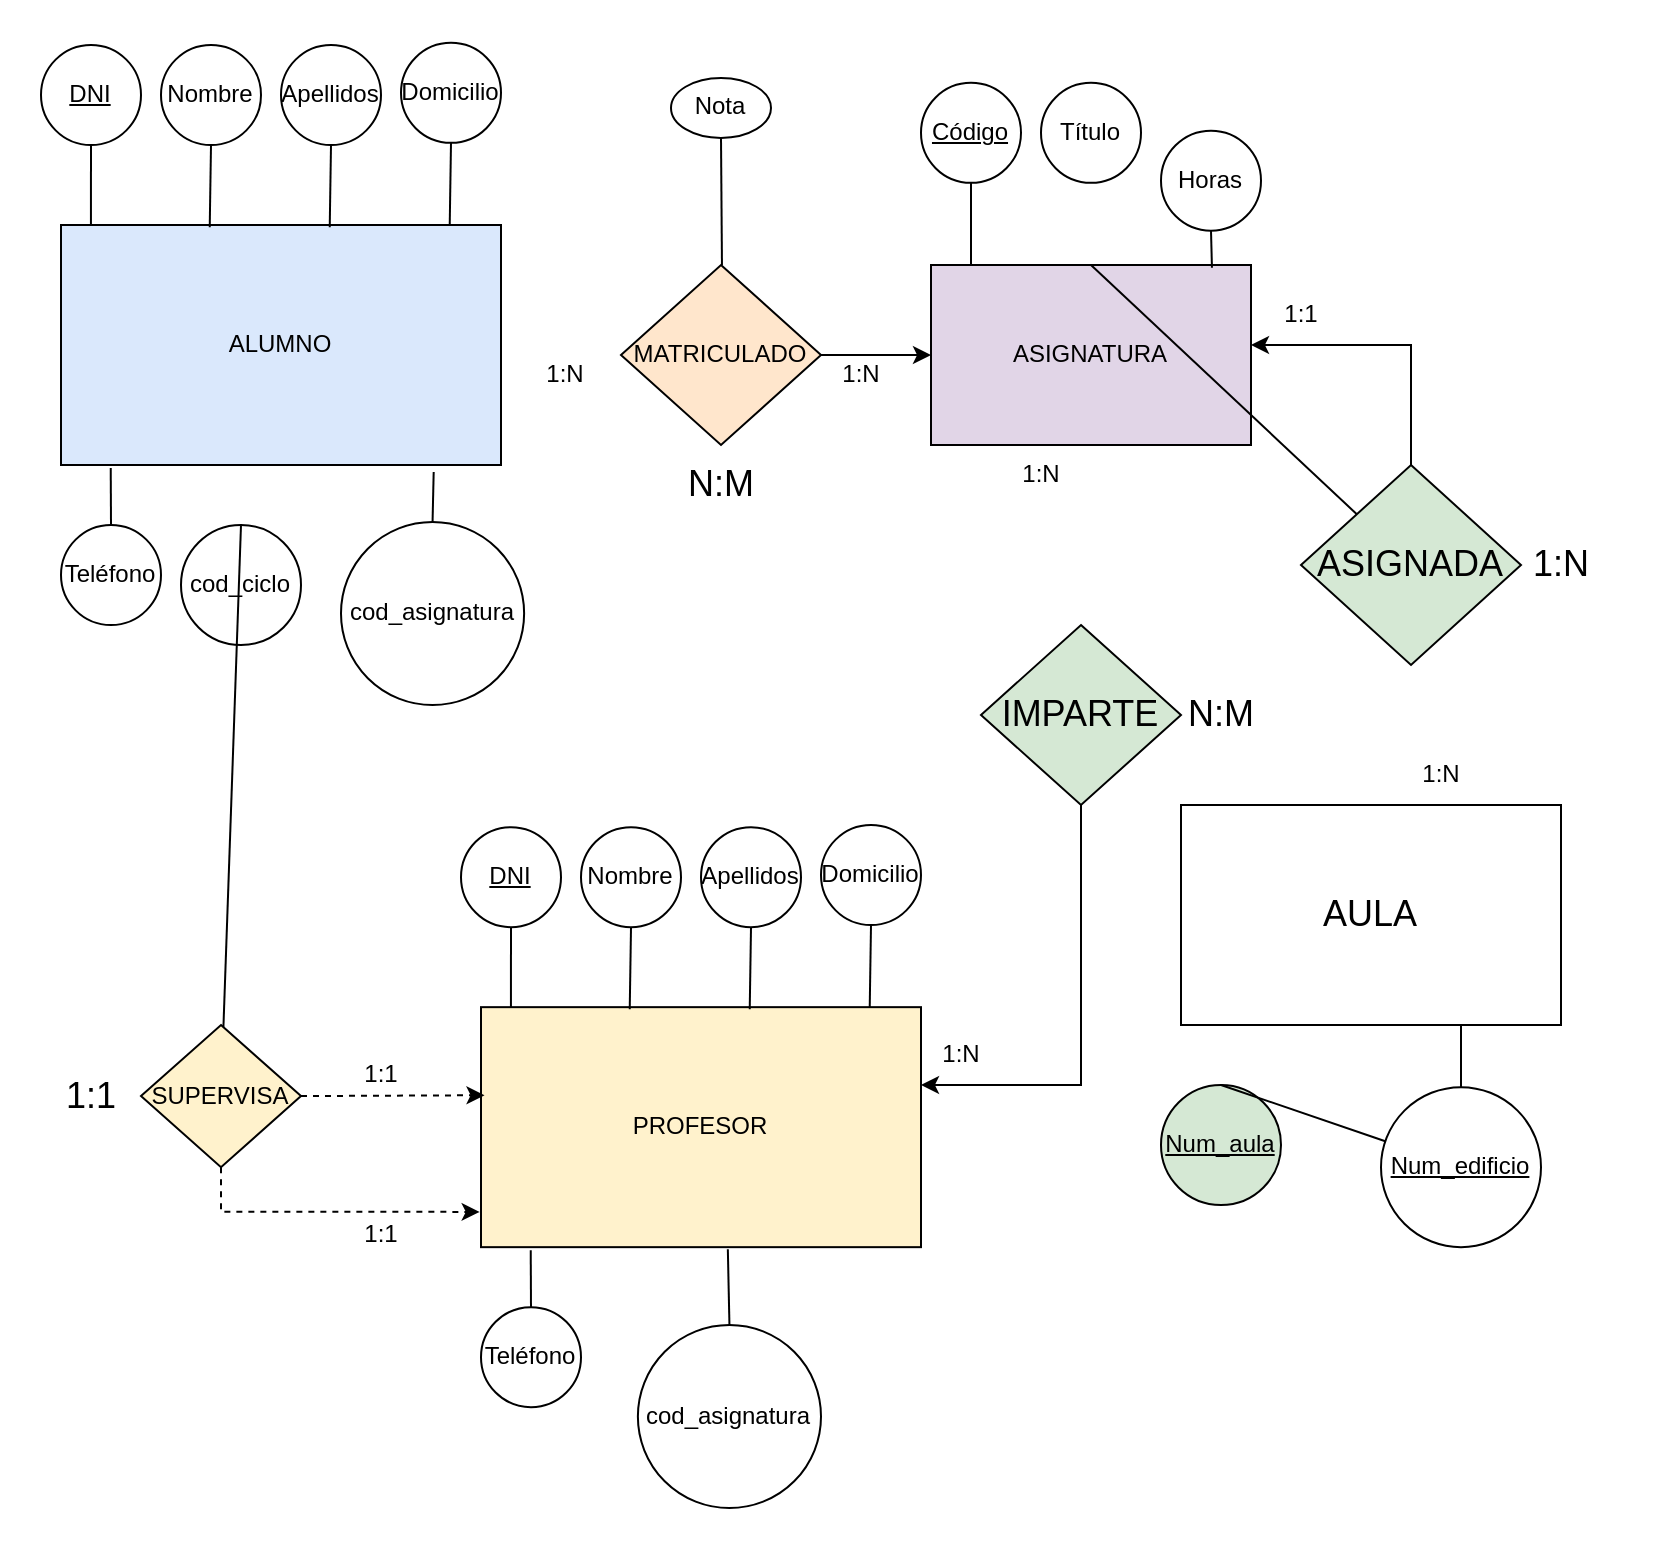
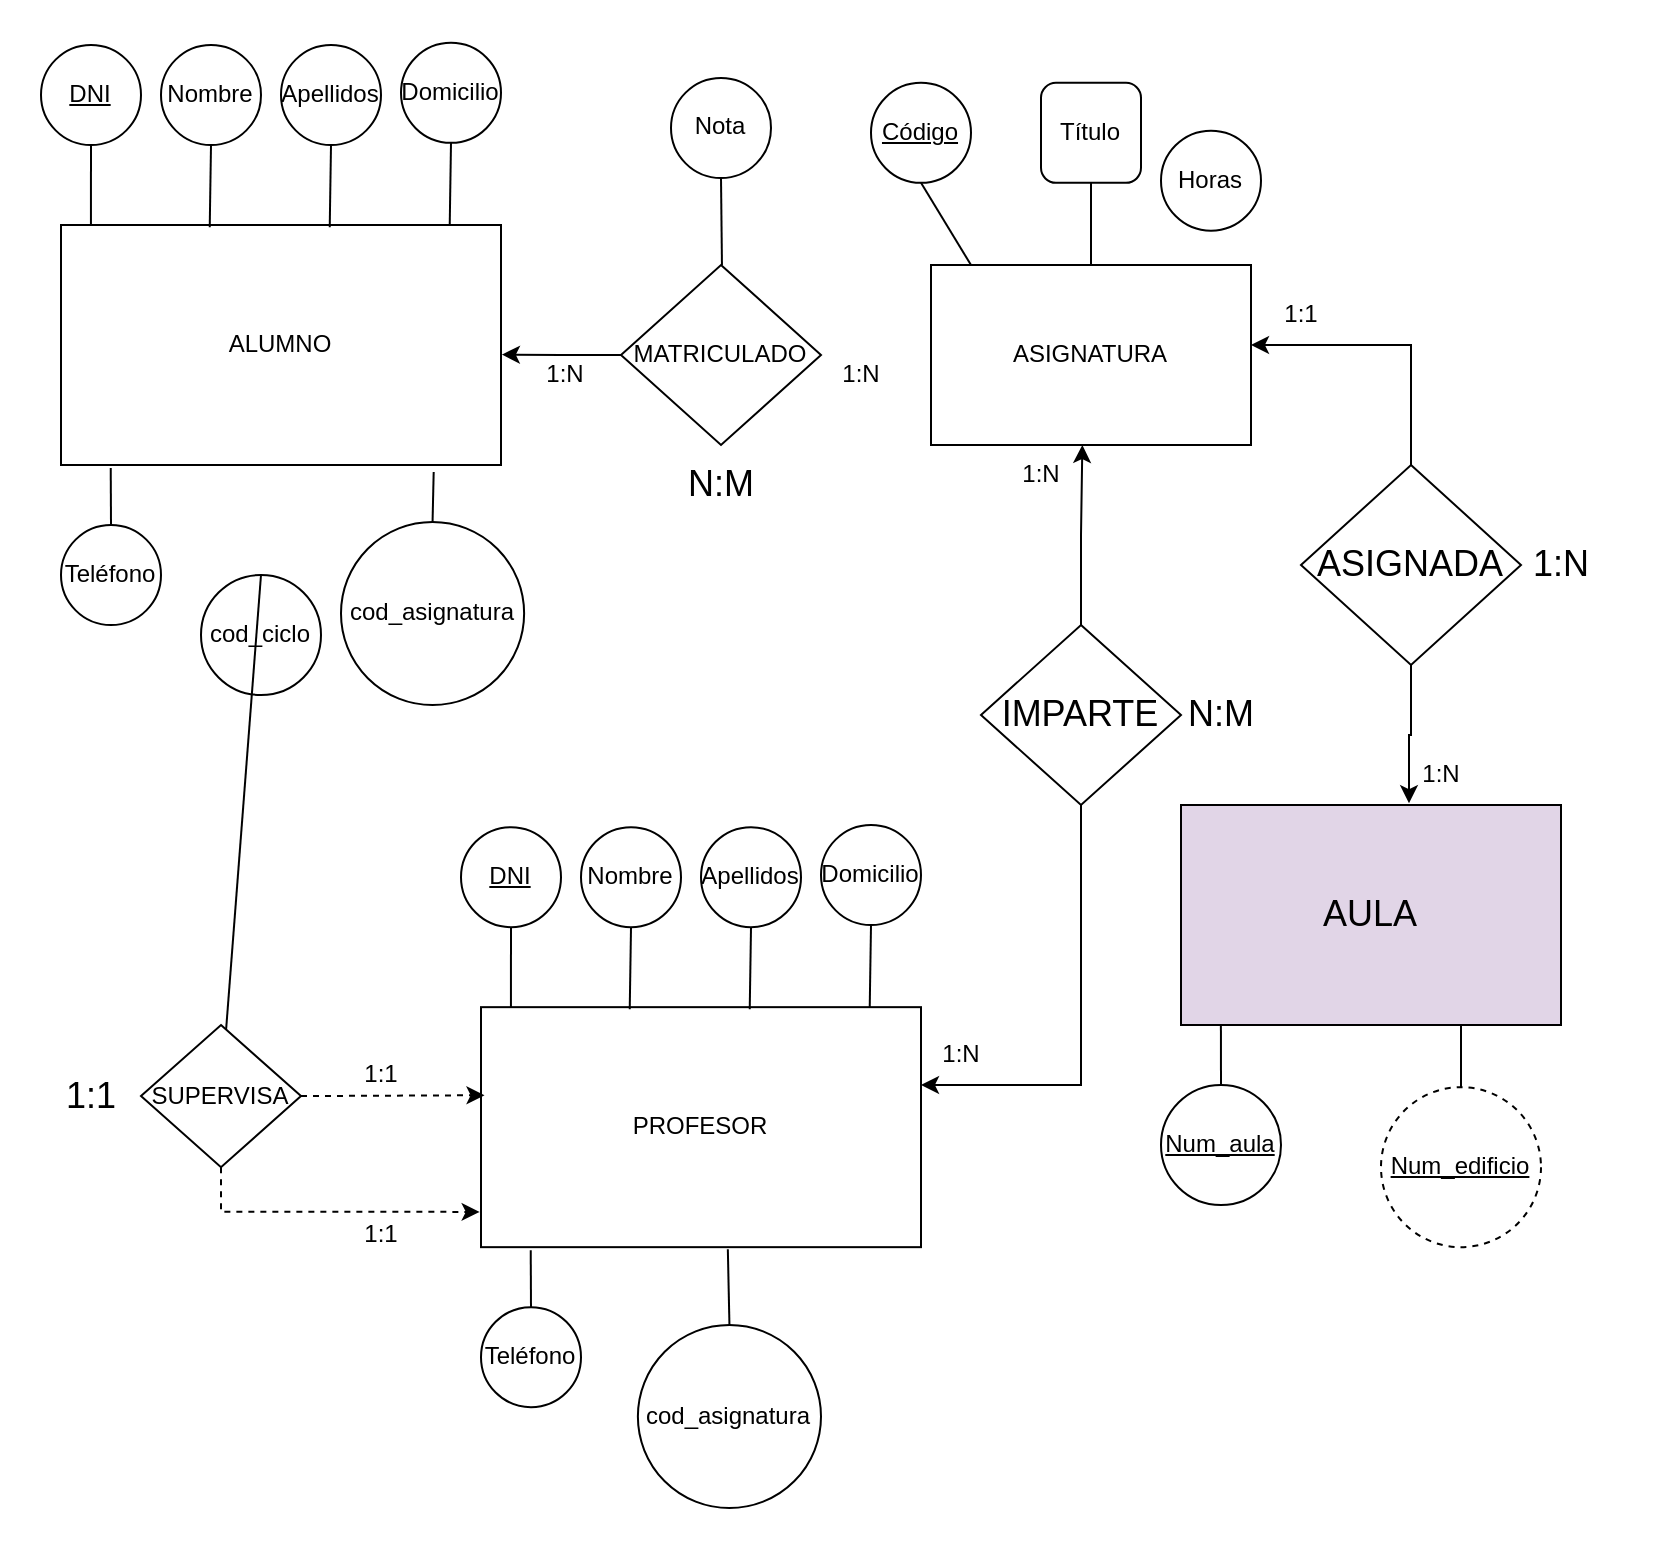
node "Nota": size 100x60 -> 100x100
node "Código": moved (971, 133) -> (921, 133)
node "Título": shape ellipse -> rounded rectangle
edge "Horas" -- "ASIGNATURA": removed
node "ALUMNO": fillcolor #dae8fc -> #ffffff
edge "MATRICULADO" -> "ALUMNO": added
node "MATRICULADO": fillcolor #ffe6cc -> #ffffff
edge "MATRICULADO" -> "ASIGNATURA": removed
node "ASIGNATURA": fillcolor #e1d5e7 -> #ffffff
edge "ASIGNATURA" -- "ASIGNADA": now "ASIGNATURA" -- "Título"
edge "IMPARTE" -> "ASIGNATURA": added
node "ASIGNADA": fillcolor #d5e8d4 -> #ffffff
node "cod_ciclo": moved (241, 585) -> (261, 635)
node "IMPARTE": fillcolor #d5e8d4 -> #ffffff
edge "ASIGNADA" -> "AULA": added
node "AULA": fillcolor #ffffff -> #e1d5e7
node "SUPERVISA": fillcolor #fff2cc -> #ffffff
edge "Num_aula" -- "Num_edificio": now "Num_aula" -- "AULA"
node "PROFESOR": fillcolor #fff2cc -> #ffffff
node "Num_aula": fillcolor #d5e8d4 -> #ffffff
node "Num_edificio": style solid -> dashed
